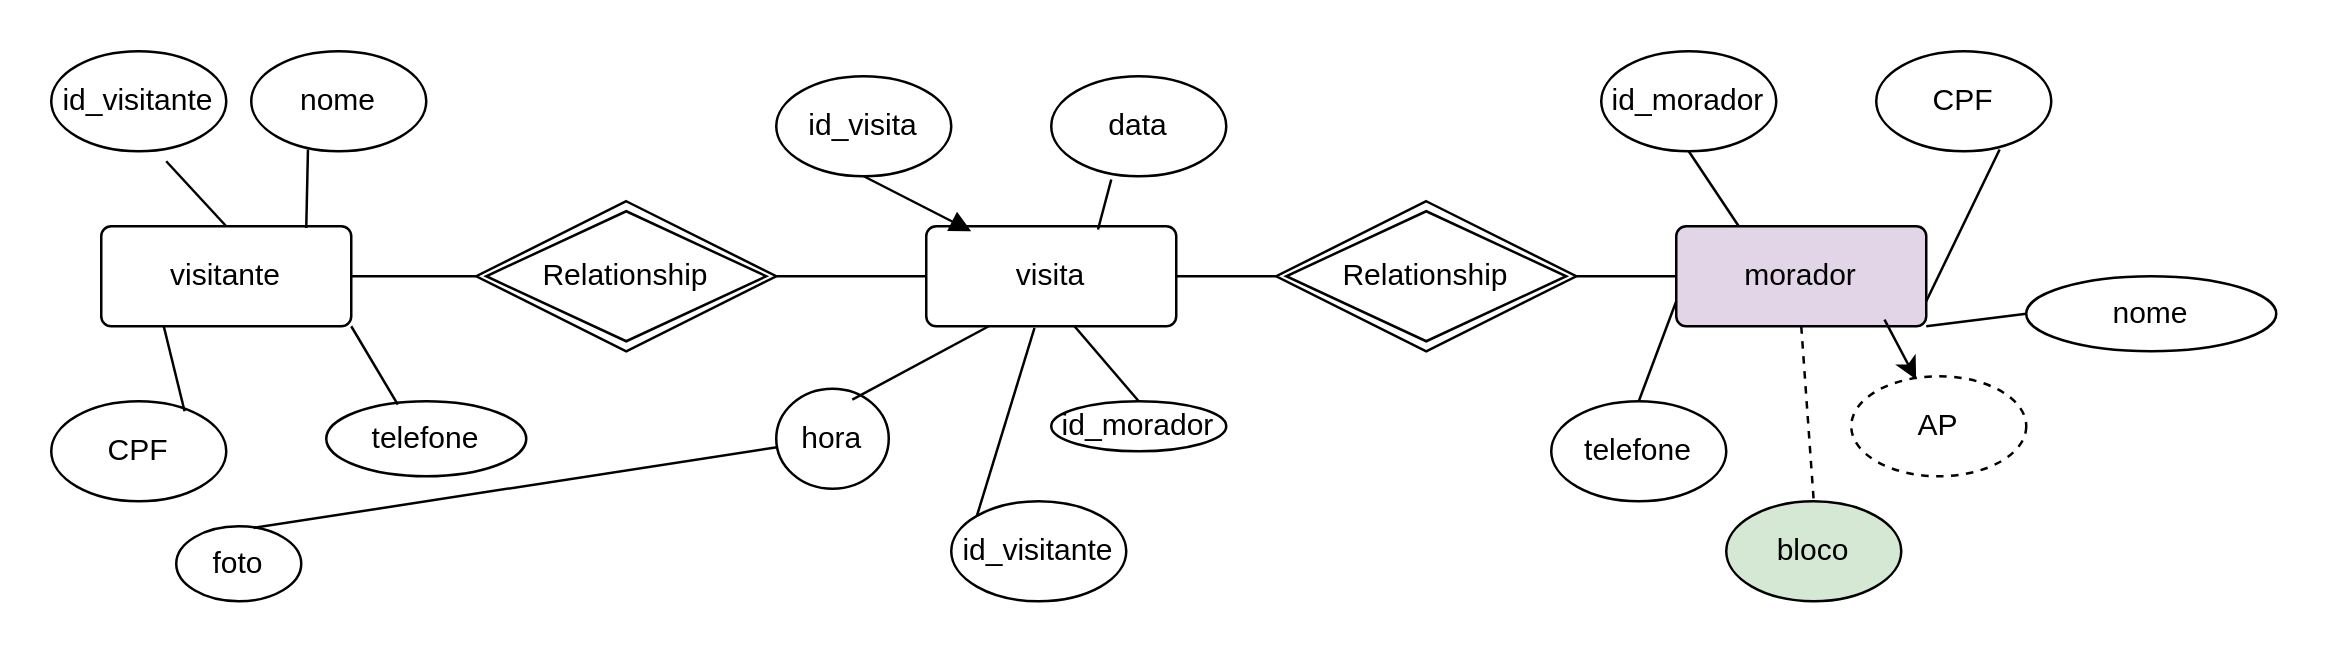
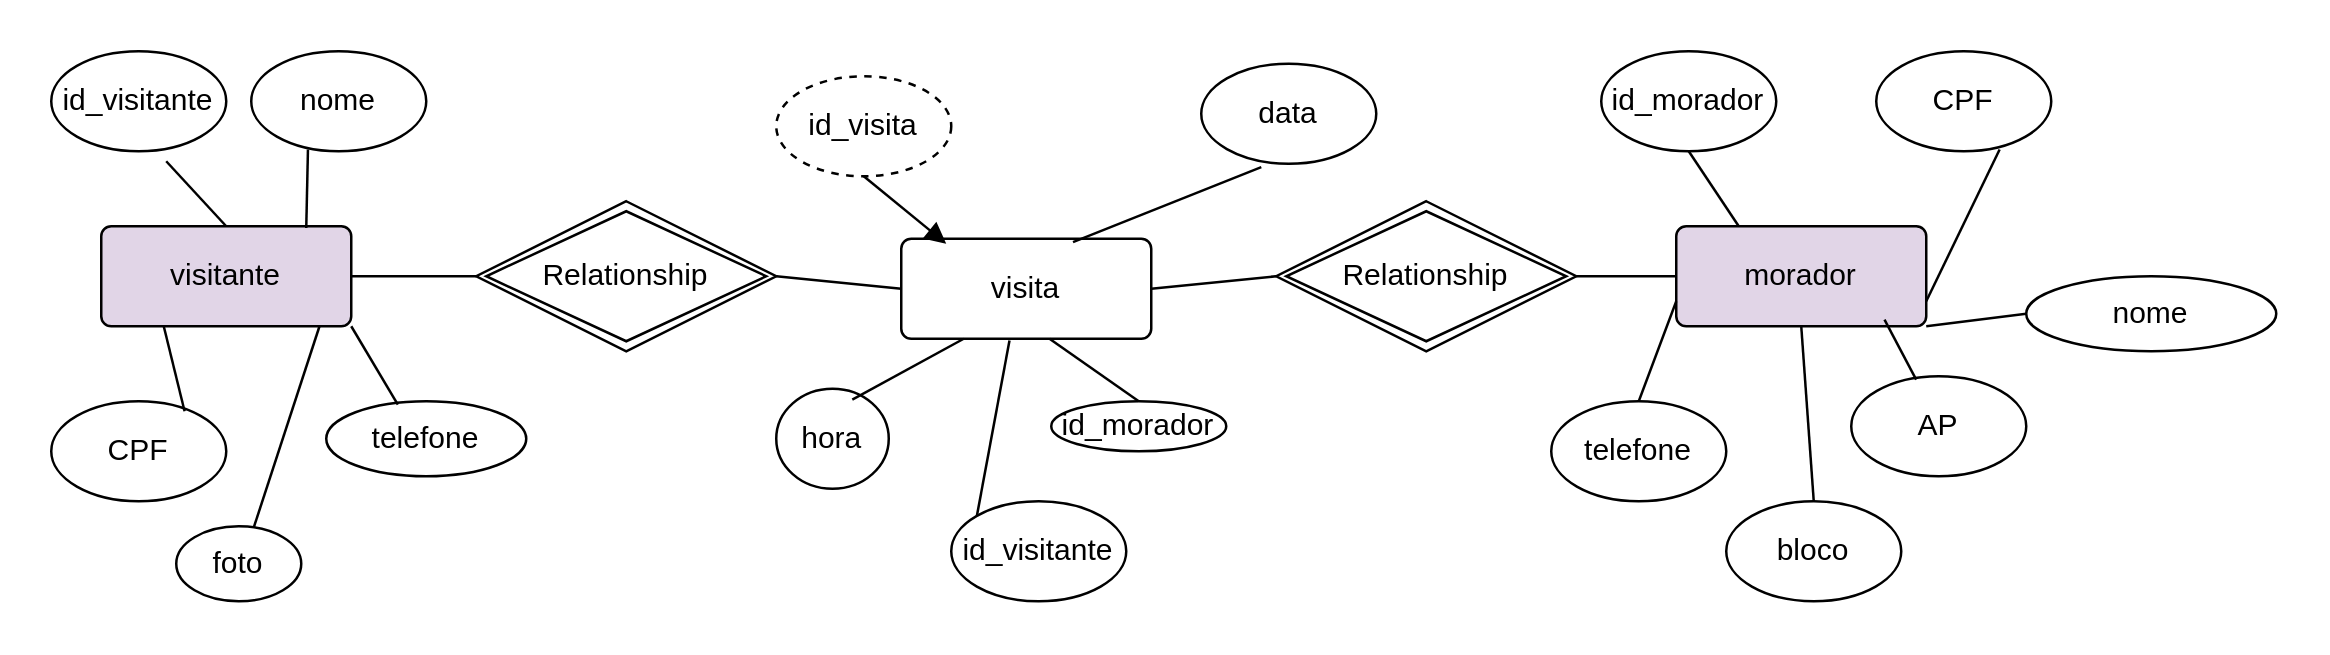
node "id_visita": style solid -> dashed
node "data": moved (1139, 126) -> (1289, 114)
node "visitante": fillcolor #ffffff -> #e1d5e7
node "visita": moved (1051, 276) -> (1026, 289)
edge "morador" -> "AP": arrowhead classic -> none
edge "morador" -- "bloco": style dashed -> solid
node "AP": style dashed -> solid
edge "hora" -- "foto": now "visitante" -- "foto"
node "bloco": fillcolor #d5e8d4 -> #ffffff
